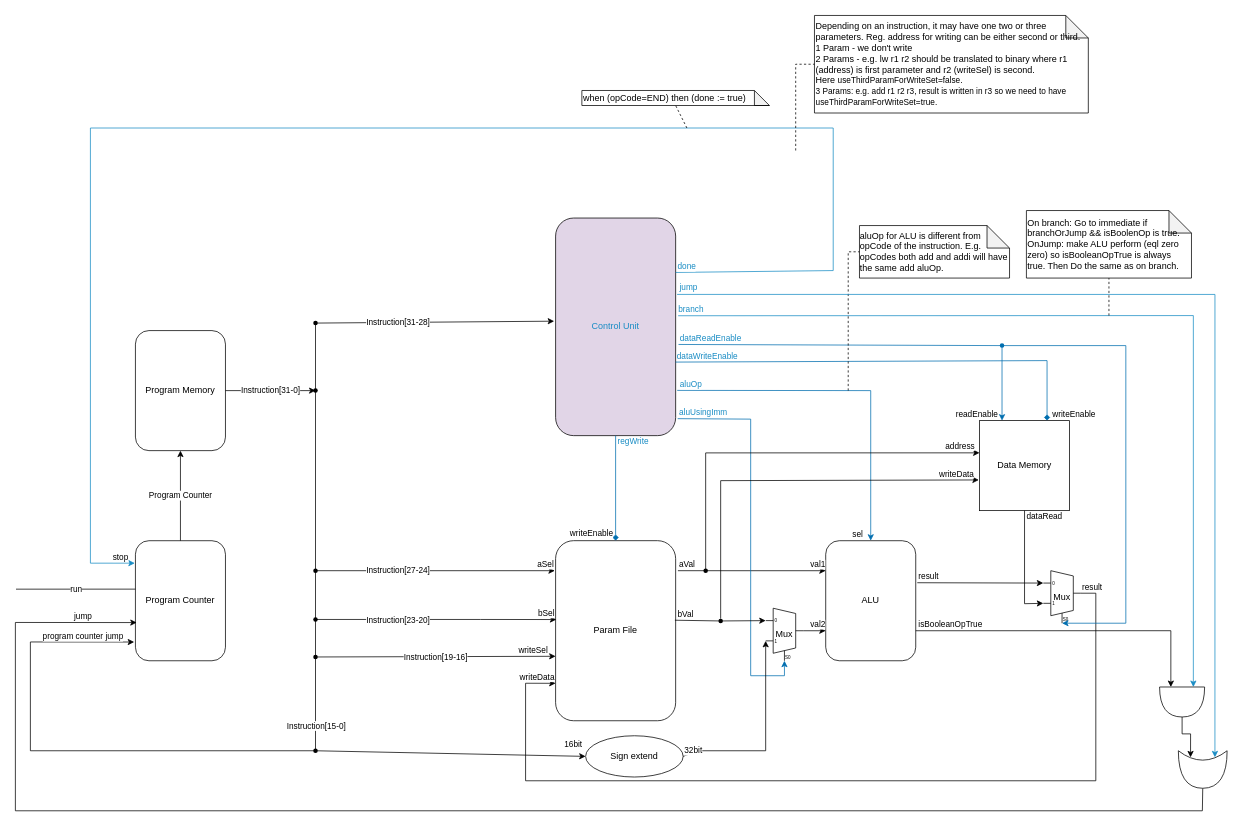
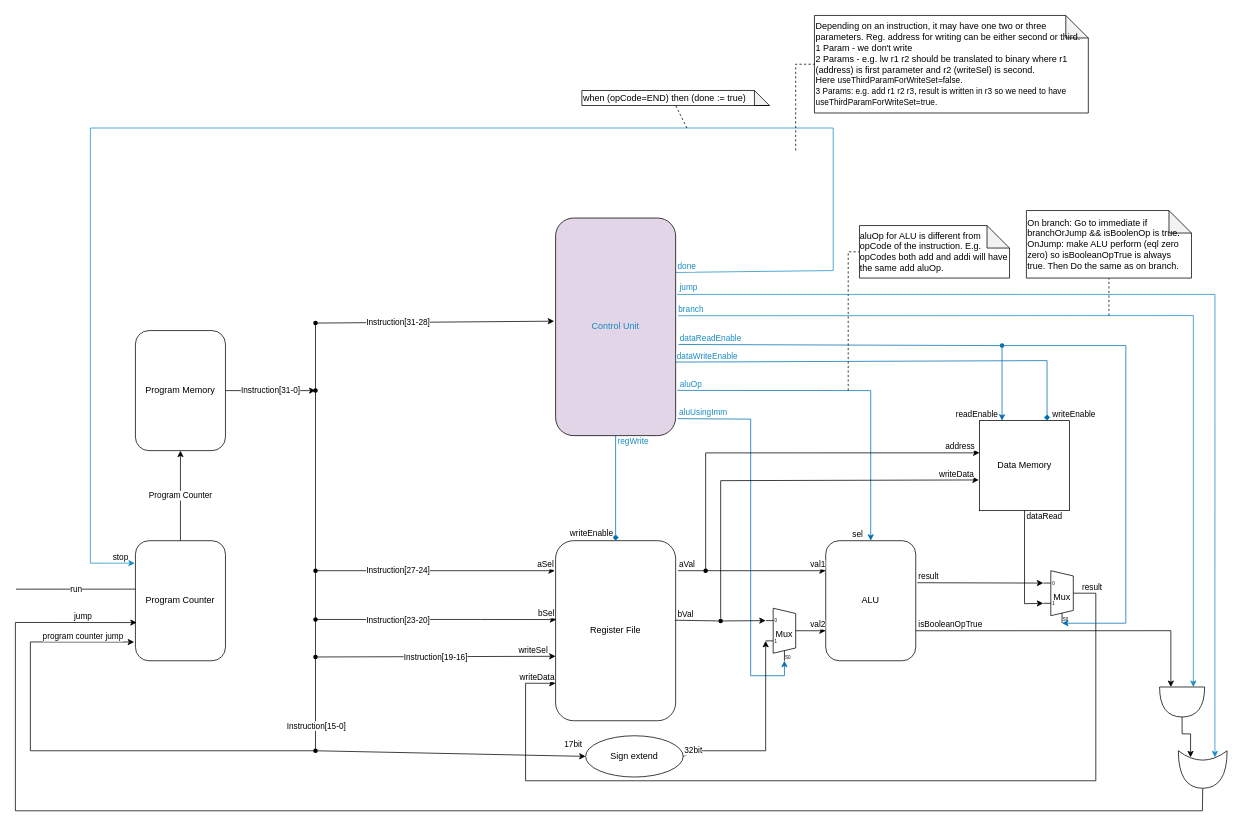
node "Param File": label "Param File" -> "Register File"
node "16bit": label "16bit" -> "17bit"
